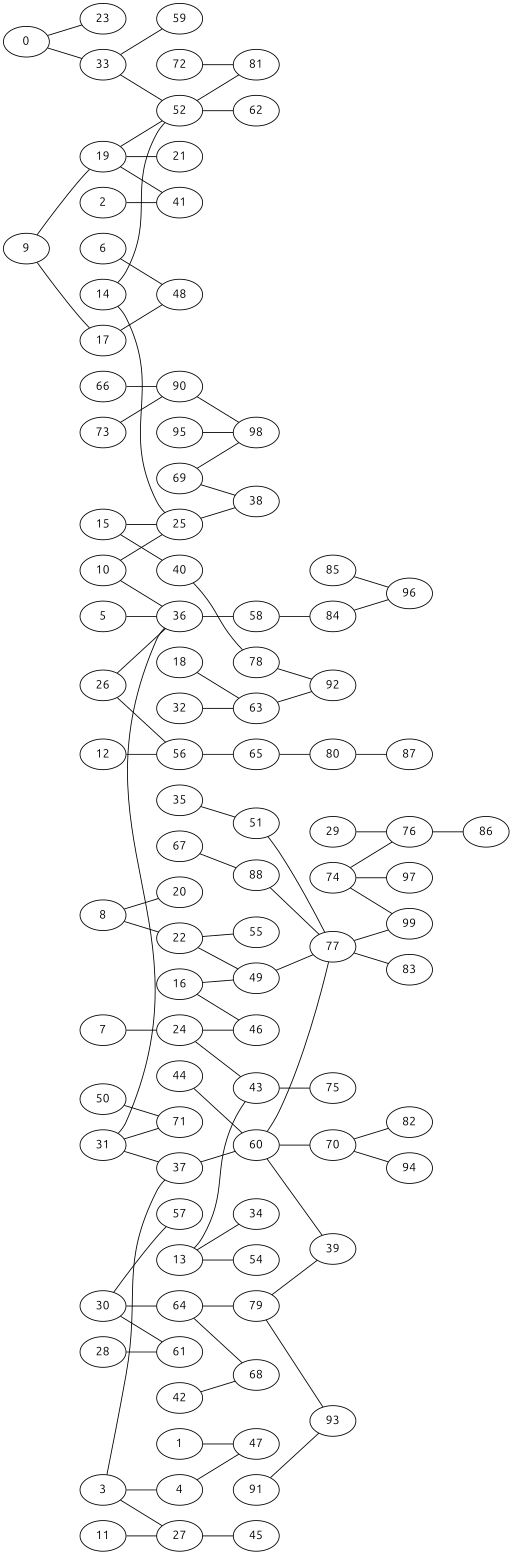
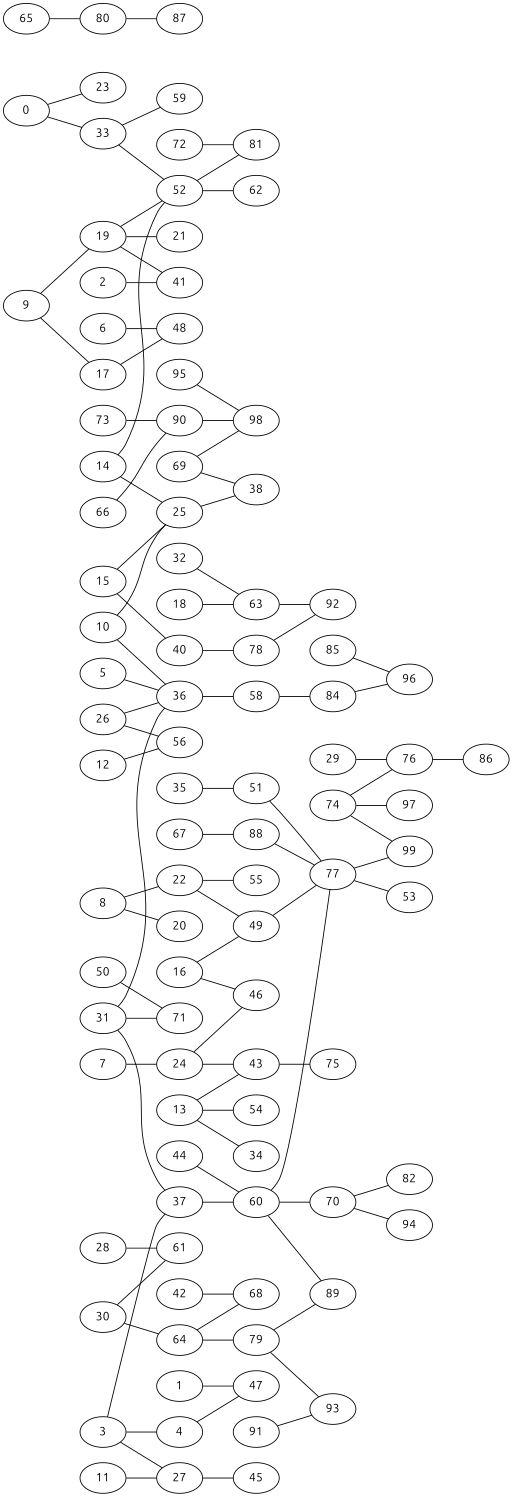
edge "56" -- "65": removed
node "83": label "83" -> "53"
node "57": removed
node "39": label "39" -> "89"
